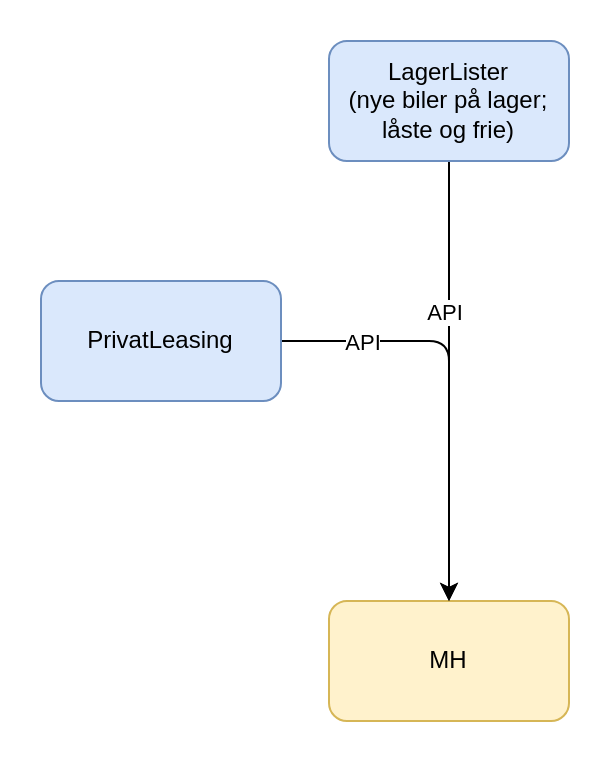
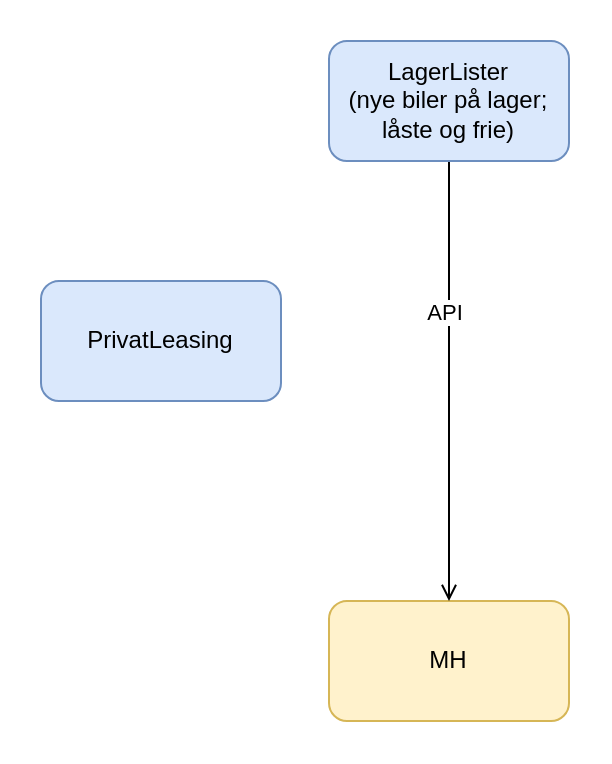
edge "PrivatLeasing" -> "MH": removed, label "API"
edge "LagerLister (nye biler på lager; låste og frie)" -> "MH": arrowhead classic -> open
